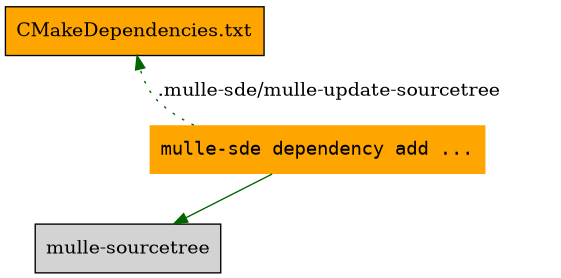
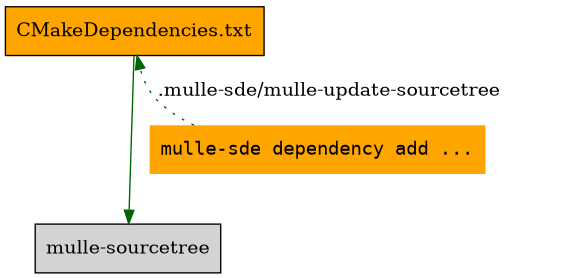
edge "mulle-sde dependency add ..." -> "mulle-sourcetree": now "CMakeDependencies.txt" -> "mulle-sourcetree"
